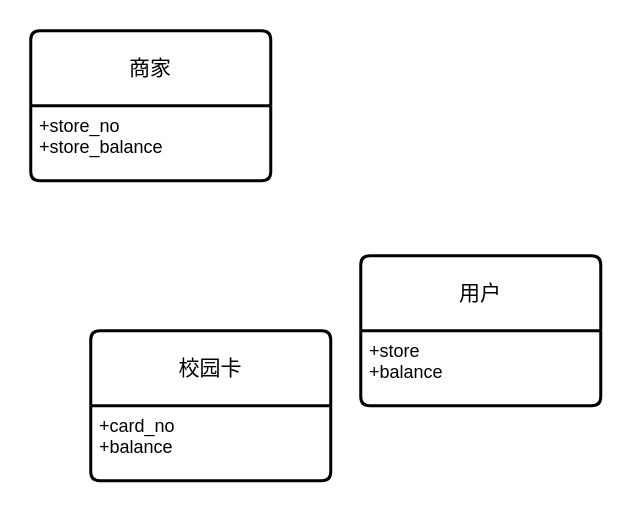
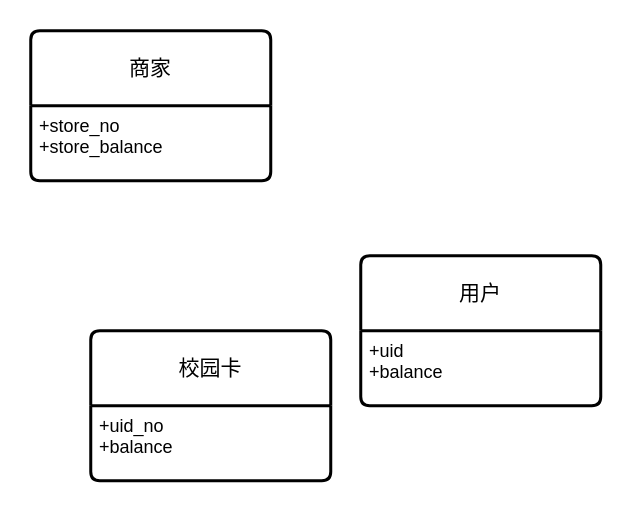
node "+store +balance": label "+store +balance" -> "+uid +balance"
node "+card_no +balance": label "+card_no +balance" -> "+uid_no +balance"
